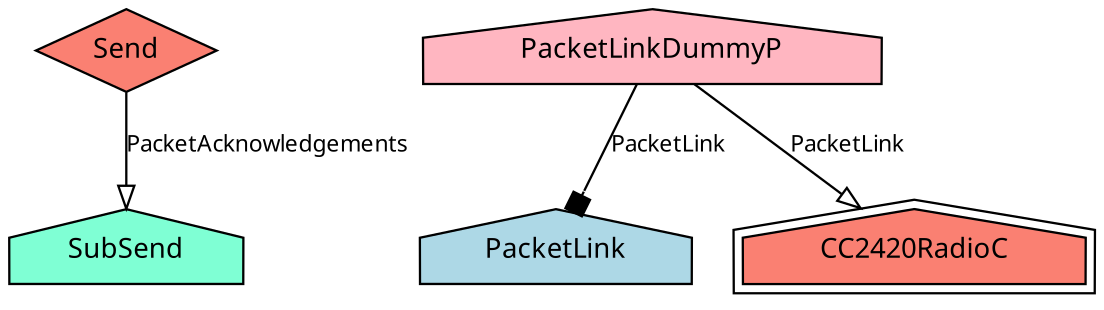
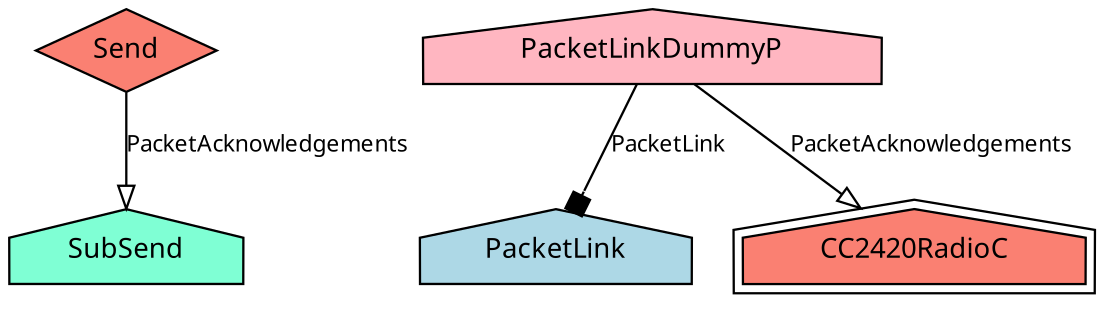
edge "PacketLinkDummyP" -> "CC2420RadioC": label "PacketLink" -> "PacketAcknowledgements"
